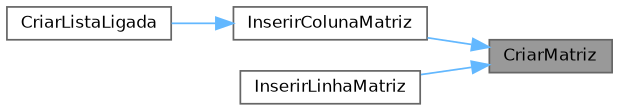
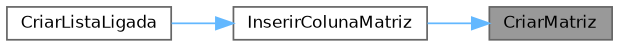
node "InserirLinhaMatriz": removed
